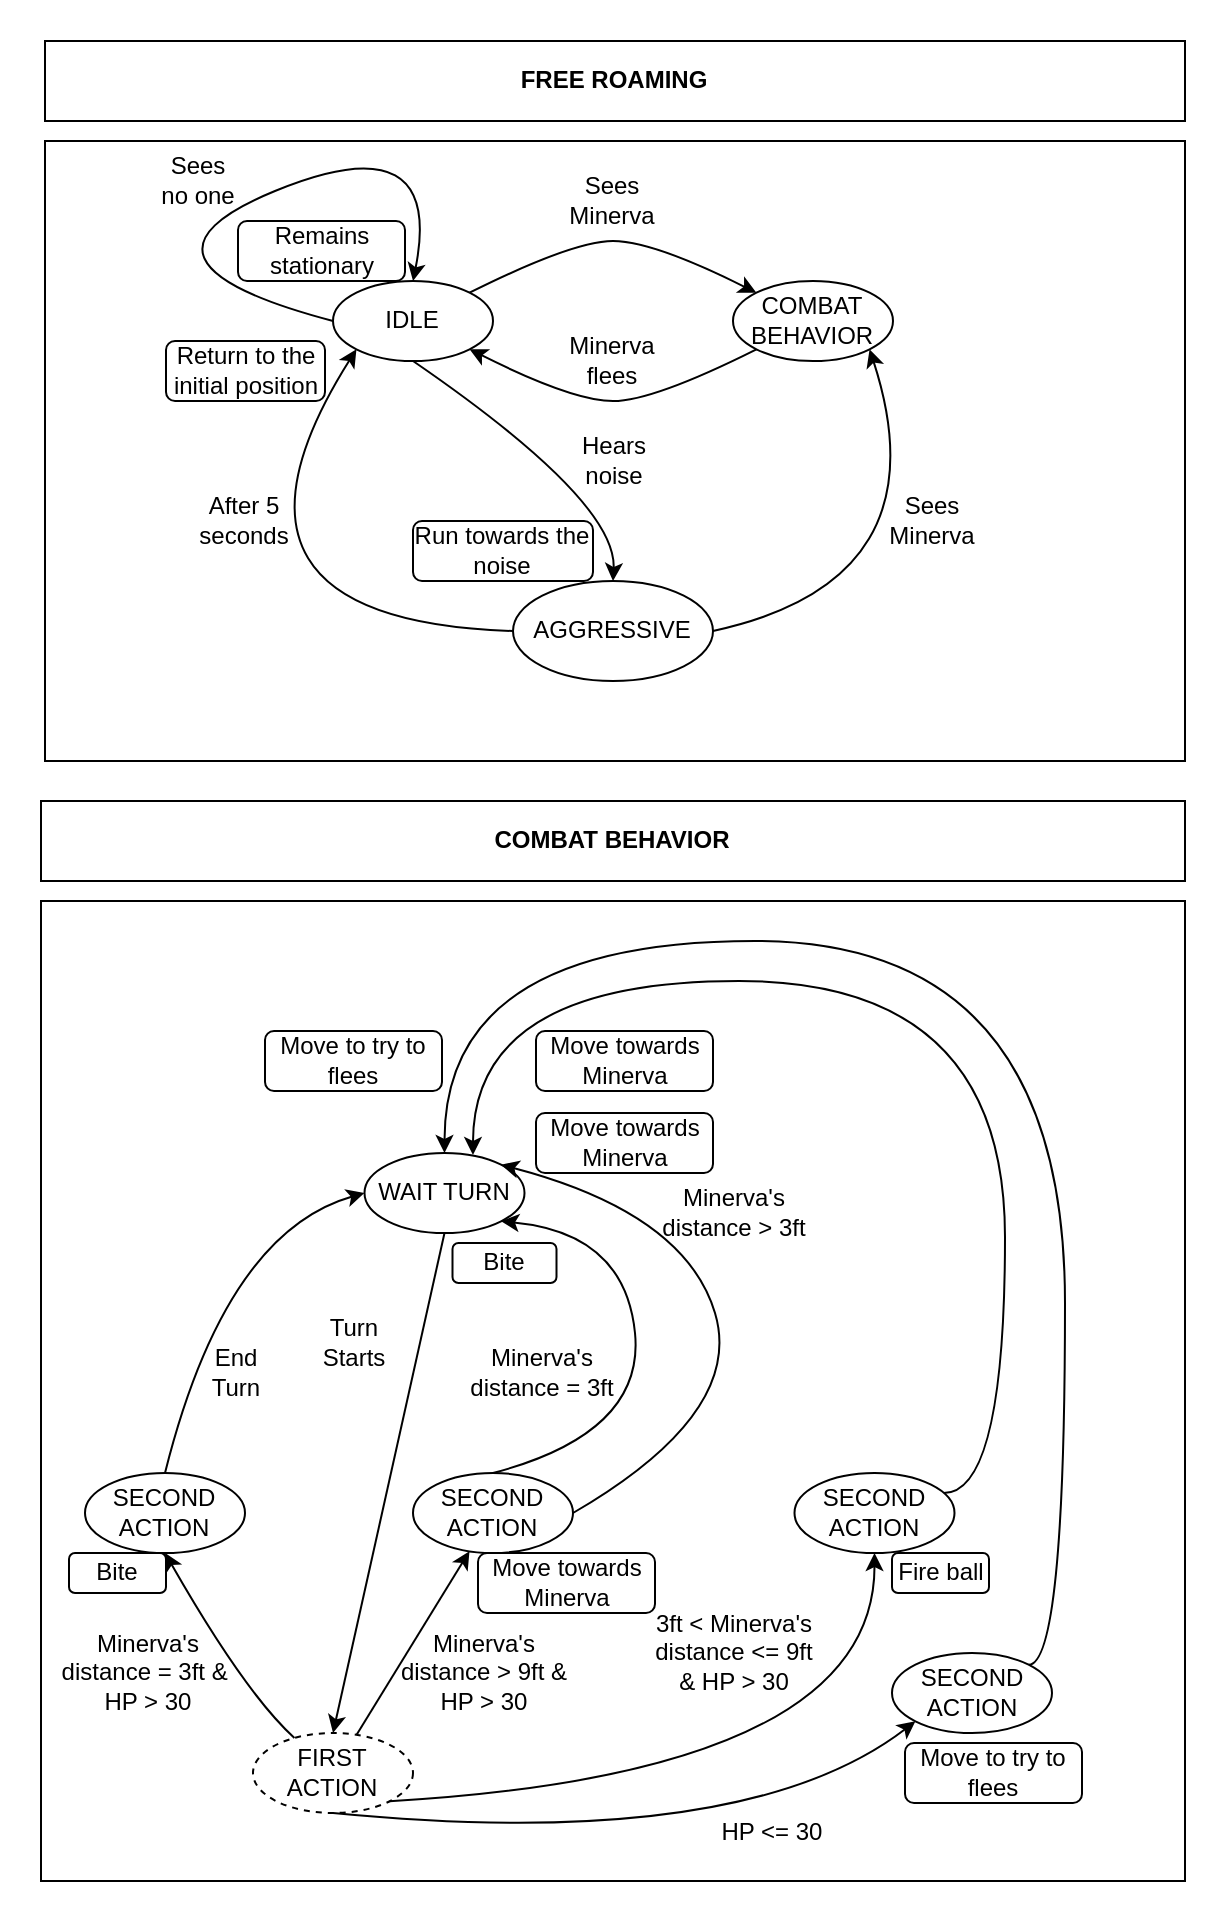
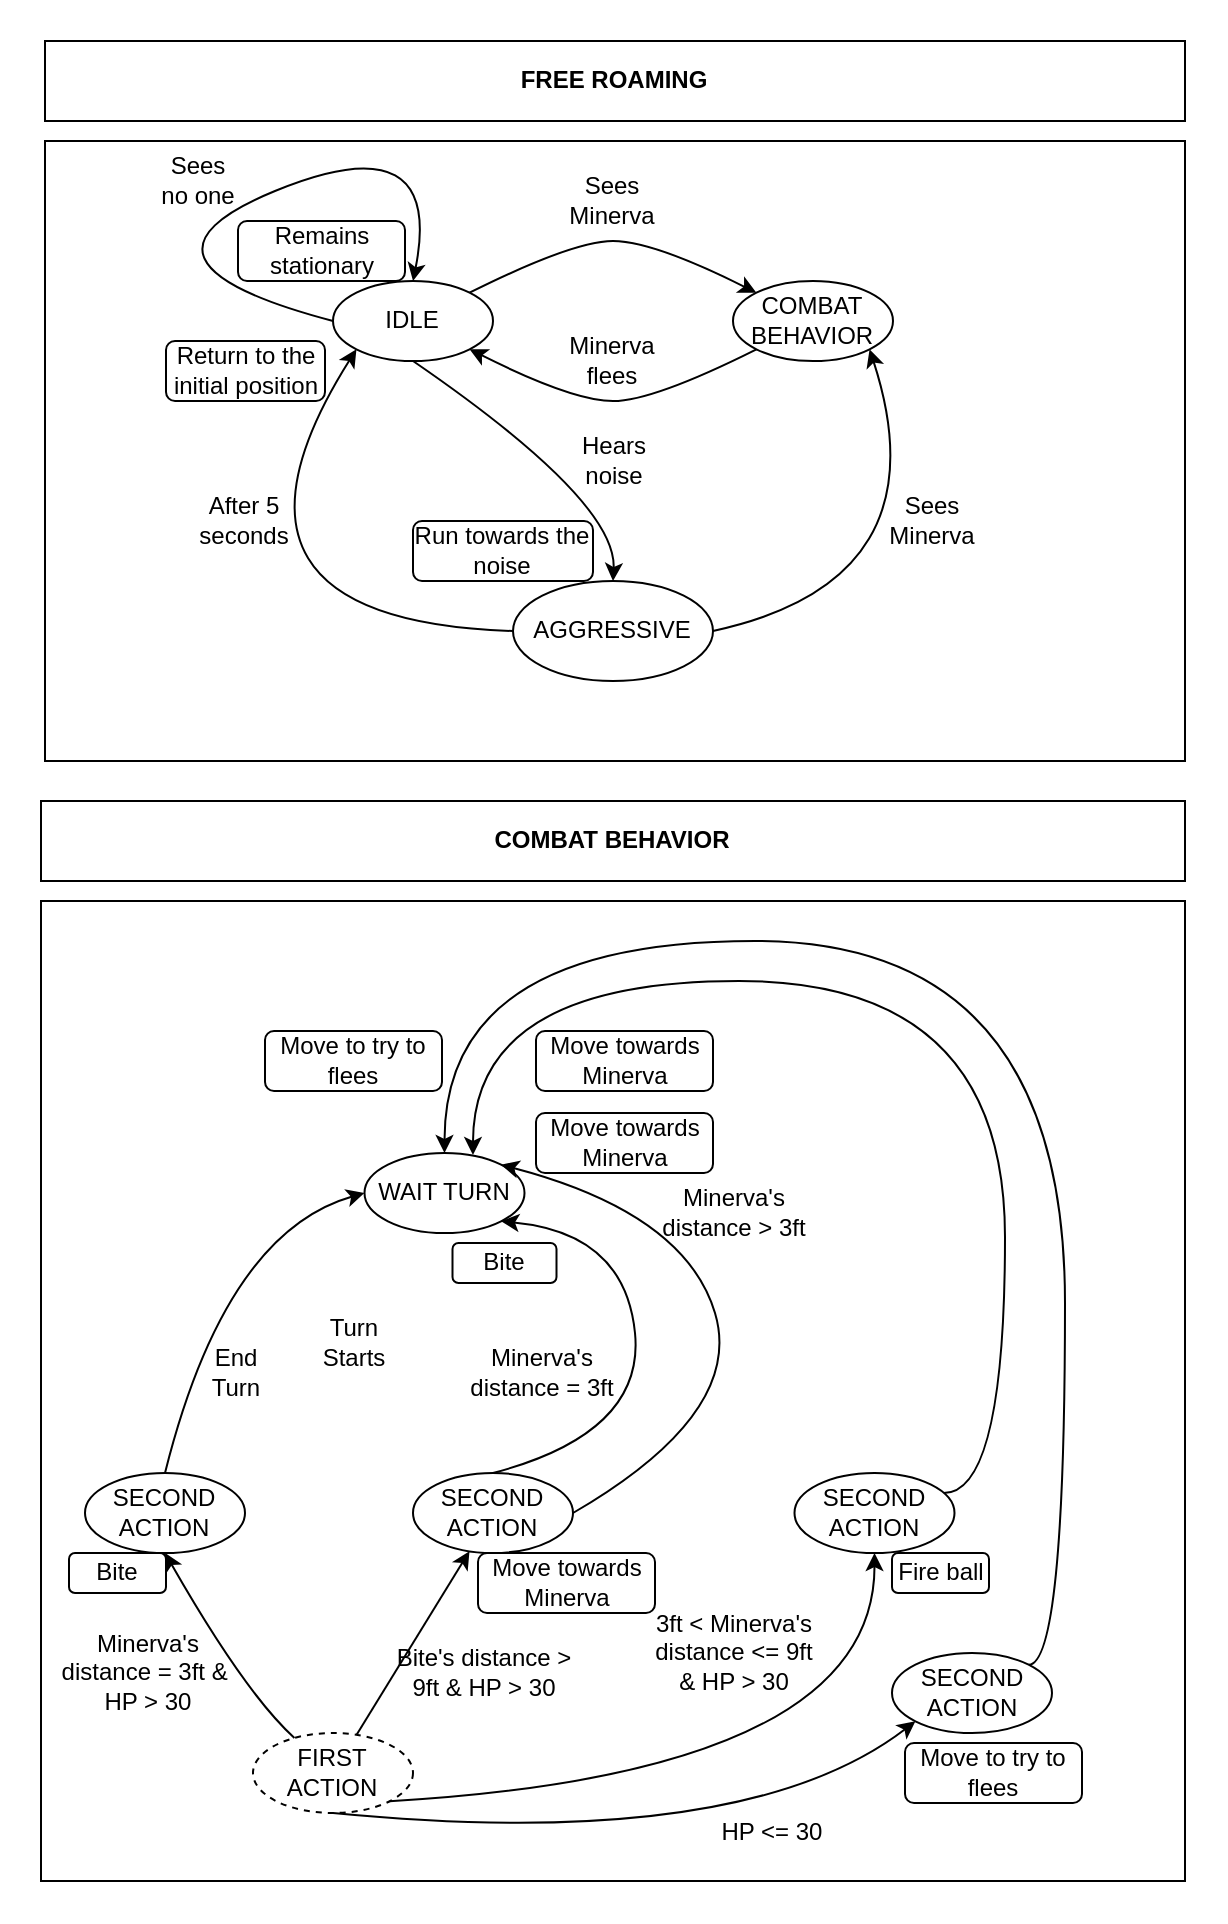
edge "WAIT TURN" -> "FIRST ACTION": removed
node "Minerva's distance > 9ft & HP > 30": label "Minerva's distance > 9ft & HP > 30" -> "Bite's distance > 9ft & HP > 30"
